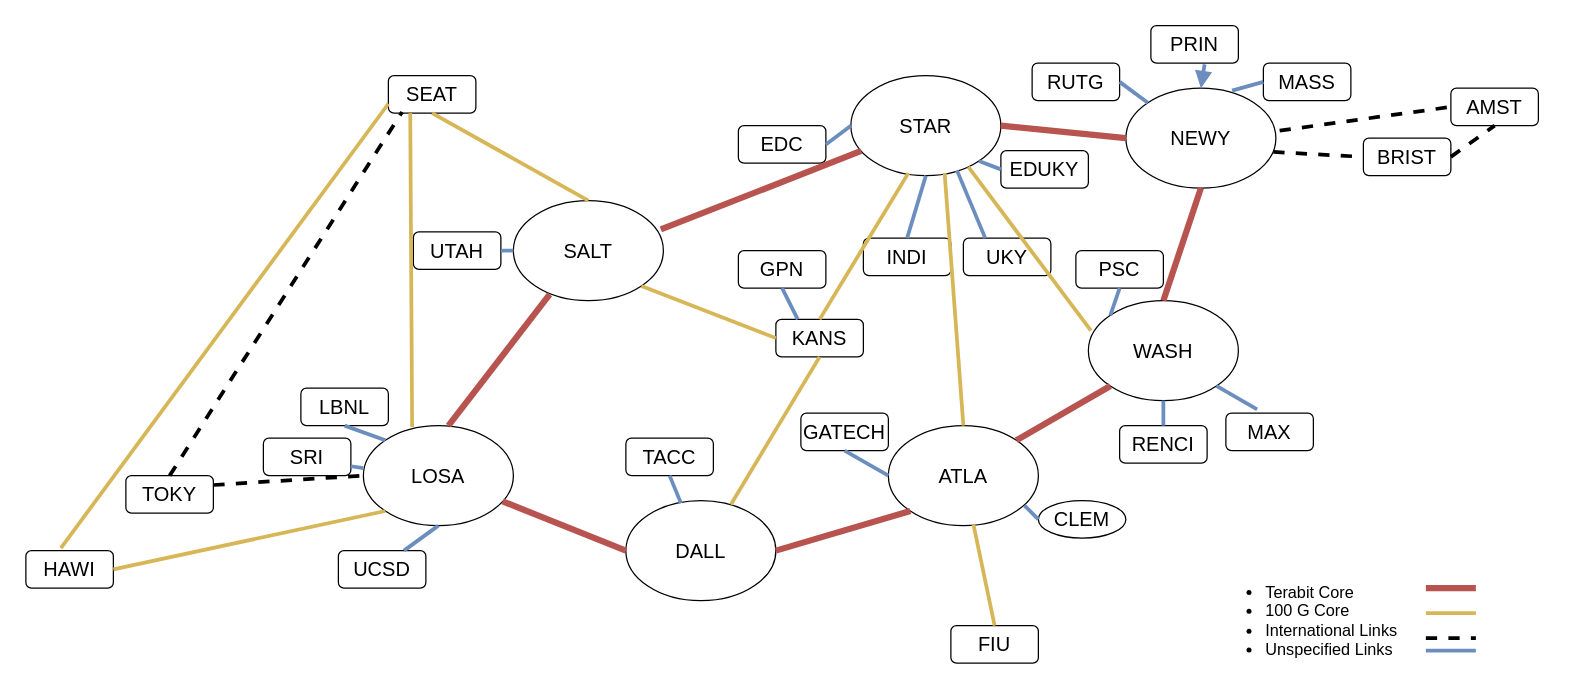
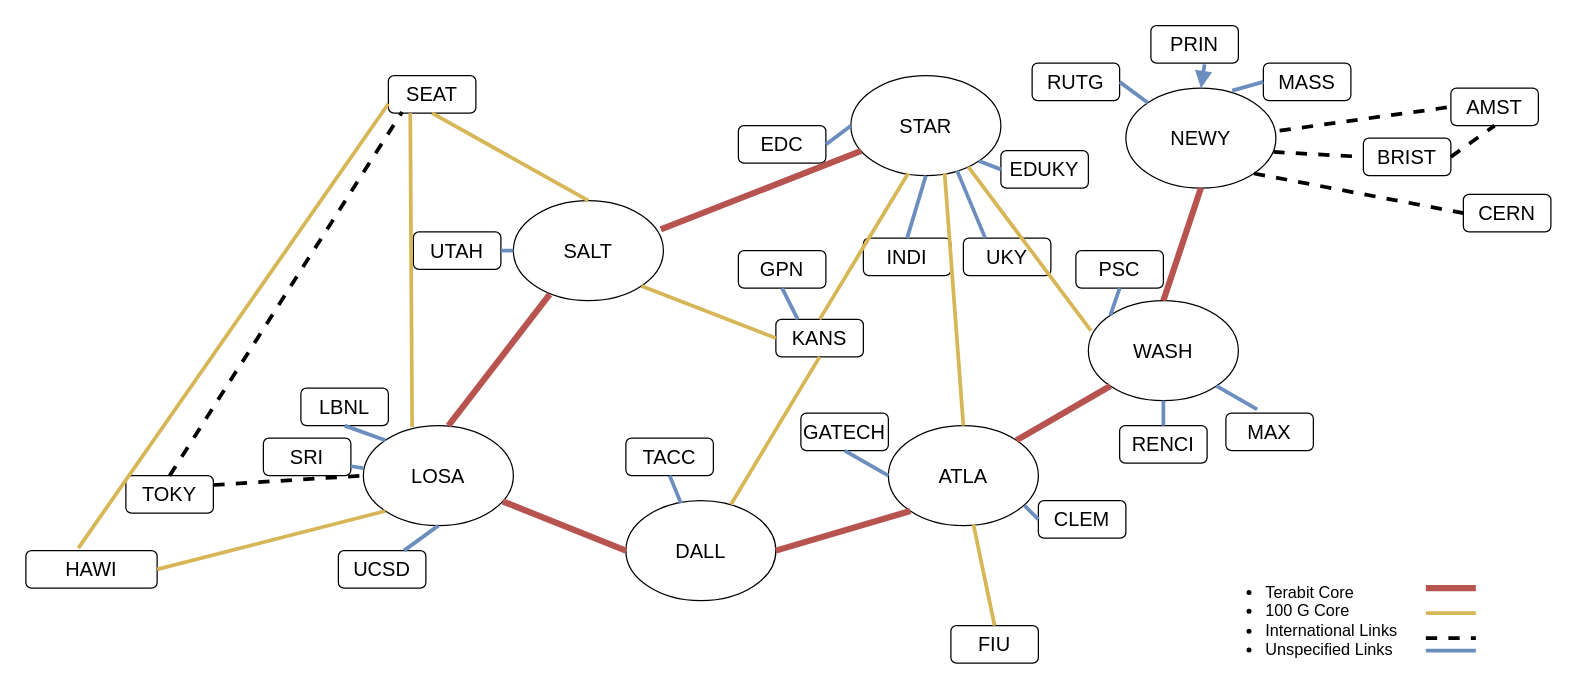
edge "STAR" -- "NEWY": removed
edge "NEWY" -- "CERN": added
node "CERN": added
node "CLEM": shape ellipse -> rounded rectangle
node "HAWI": size 88x38 -> 131x38
